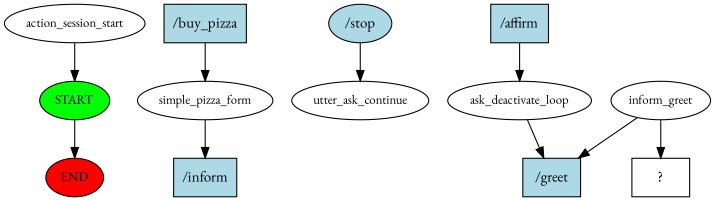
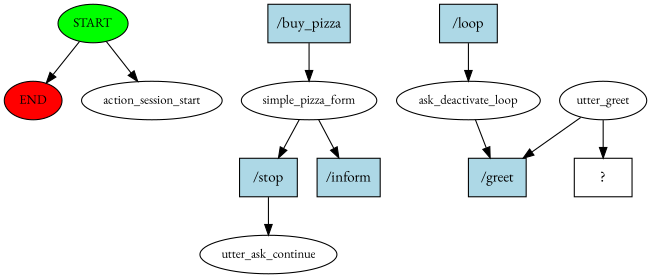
node "/stop": shape ellipse -> box
node "/affirm": label "/affirm" -> "/loop"
edge "action_session_start" -> "START": reversed
node "inform_greet": label "inform_greet" -> "utter_greet"
edge "simple_pizza_form" -> "/stop": added
